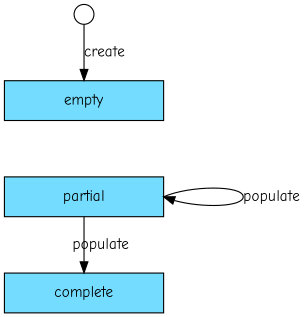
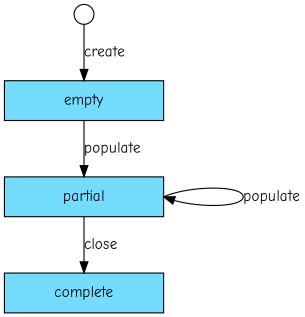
edge "empty" -> "partial": added, label "populate"
edge "partial" -> "complete": label "populate" -> "close"
